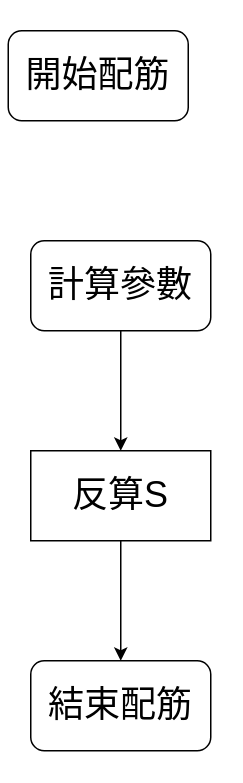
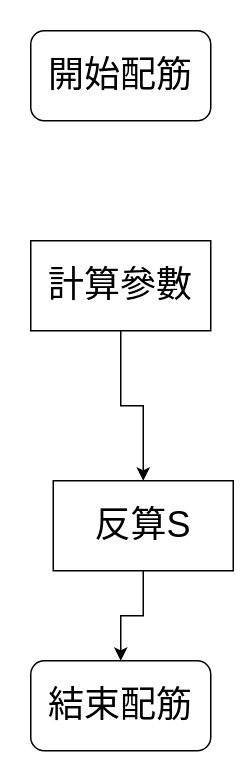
node "開始配筋": moved (98, 76) -> (121, 76)
node "計算參數": shape rounded rectangle -> rectangle
node "反算S": moved (121, 496) -> (143, 526)
